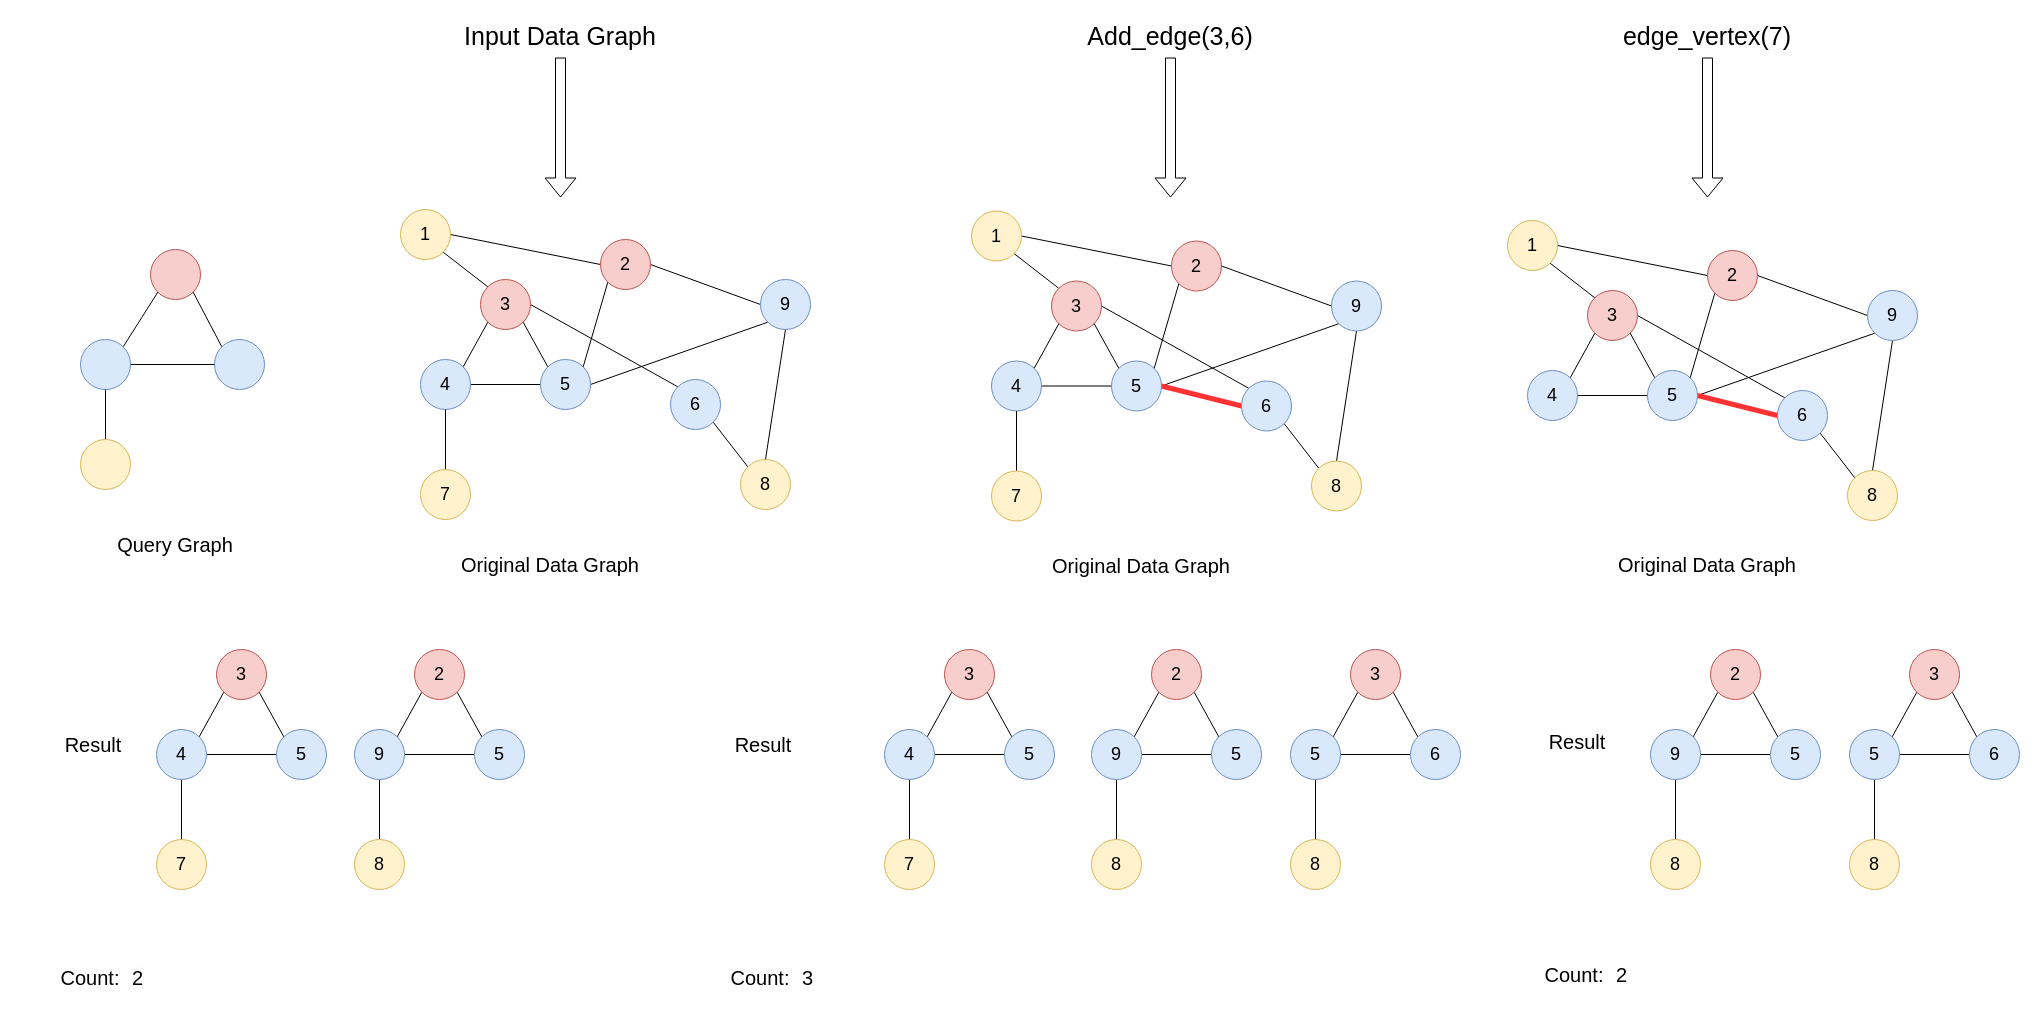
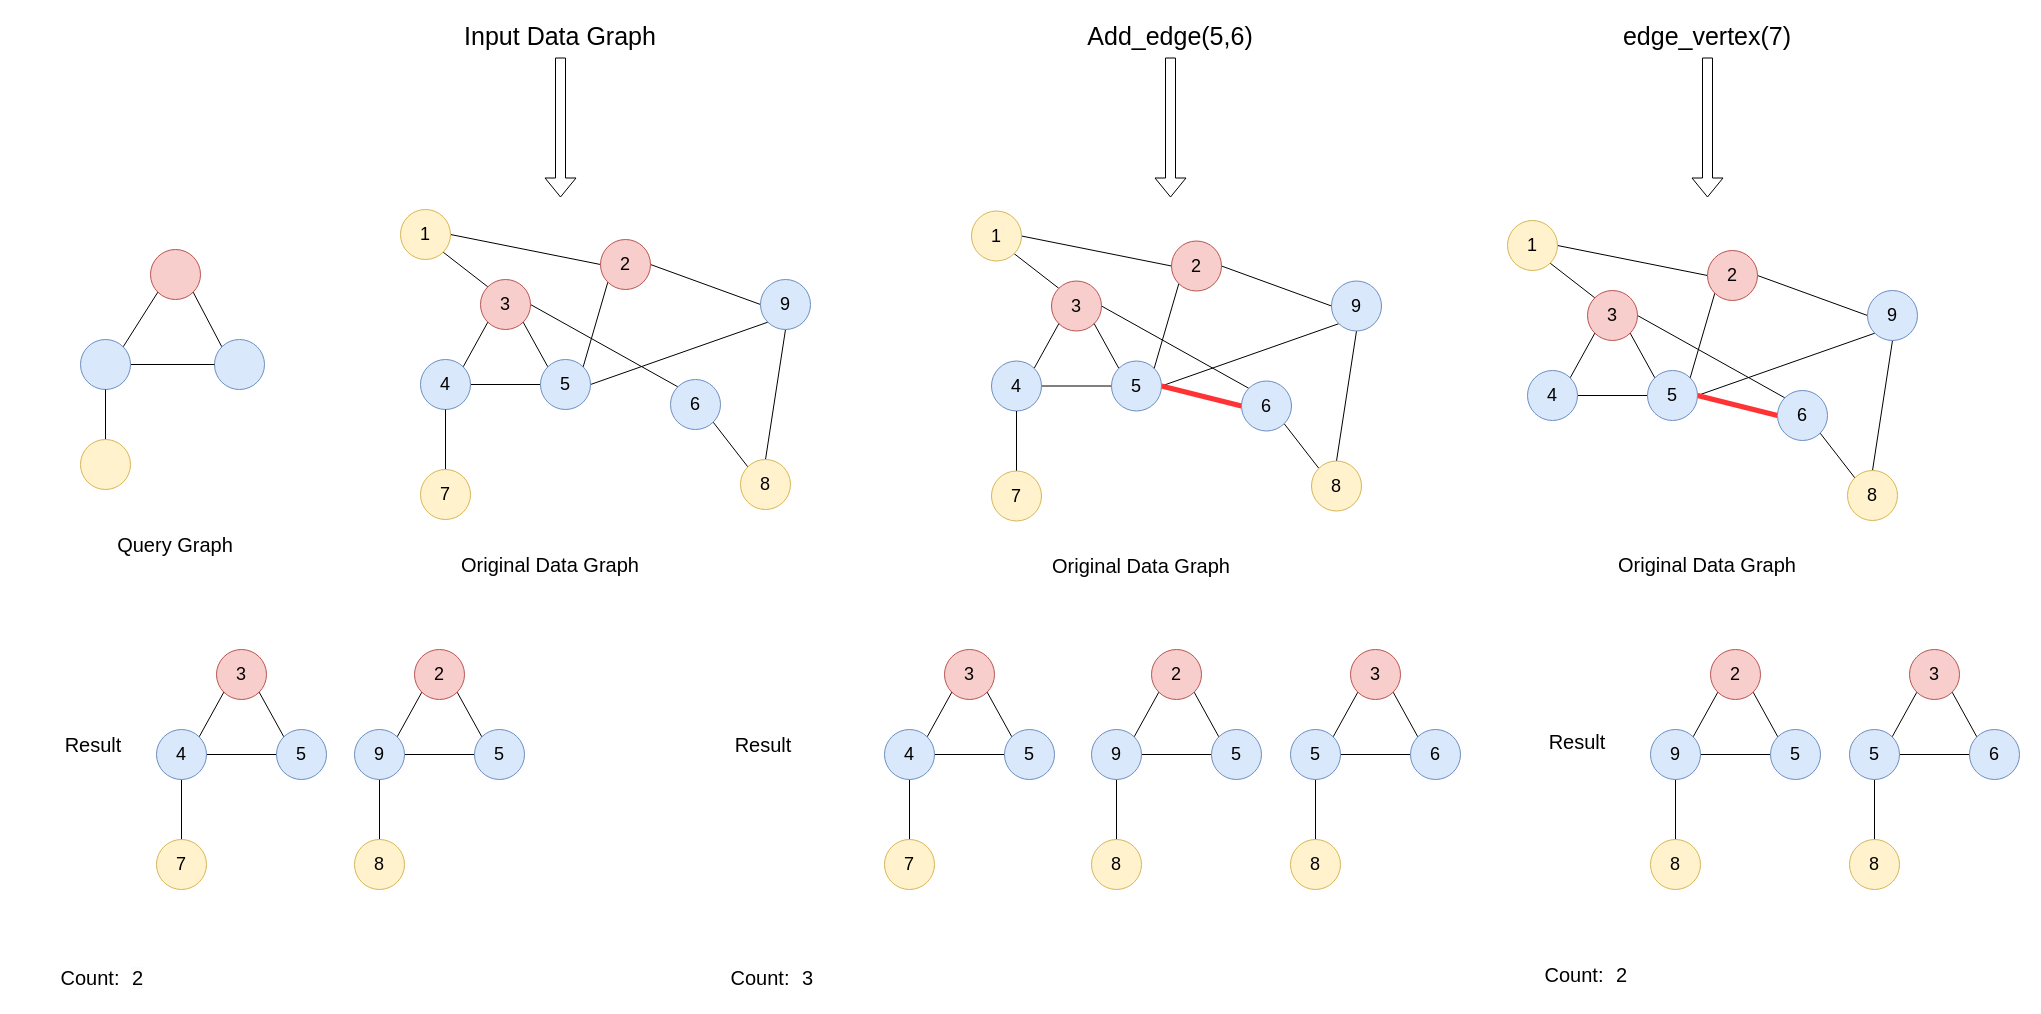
node "Add_edge(3,6)": label "Add_edge(3,6)" -> "Add_edge(5,6)"
